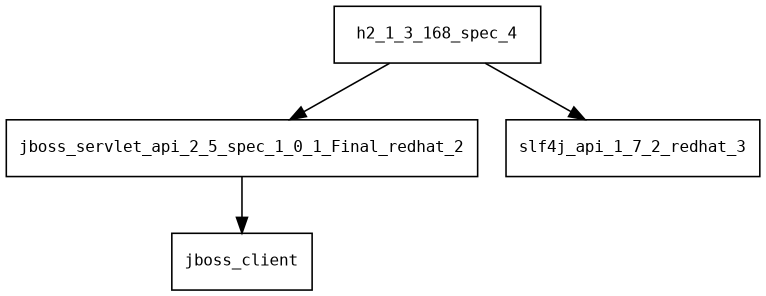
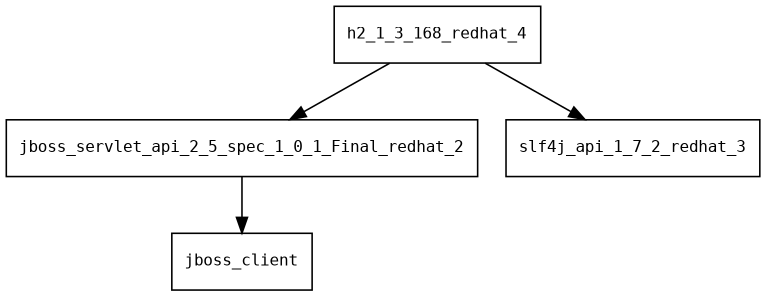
node "h2_1_3_168_spec_4": label "h2_1_3_168_spec_4" -> "h2_1_3_168_redhat_4"
